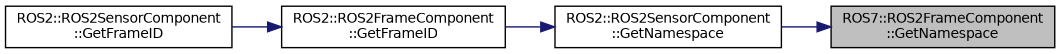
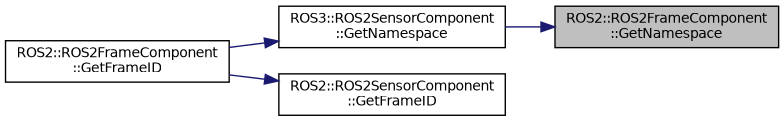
edge "ROS2::ROS2SensorComponent ::GetFrameID" -> "ROS2::ROS2FrameComponent ::GetFrameID": reversed
node "ROS2::ROS2SensorComponent ::GetNamespace": label "ROS2::ROS2SensorComponent ::GetNamespace" -> "ROS3::ROS2SensorComponent ::GetNamespace"
node "ROS7::ROS2FrameComponent ::GetNamespace": label "ROS7::ROS2FrameComponent ::GetNamespace" -> "ROS2::ROS2FrameComponent ::GetNamespace"
